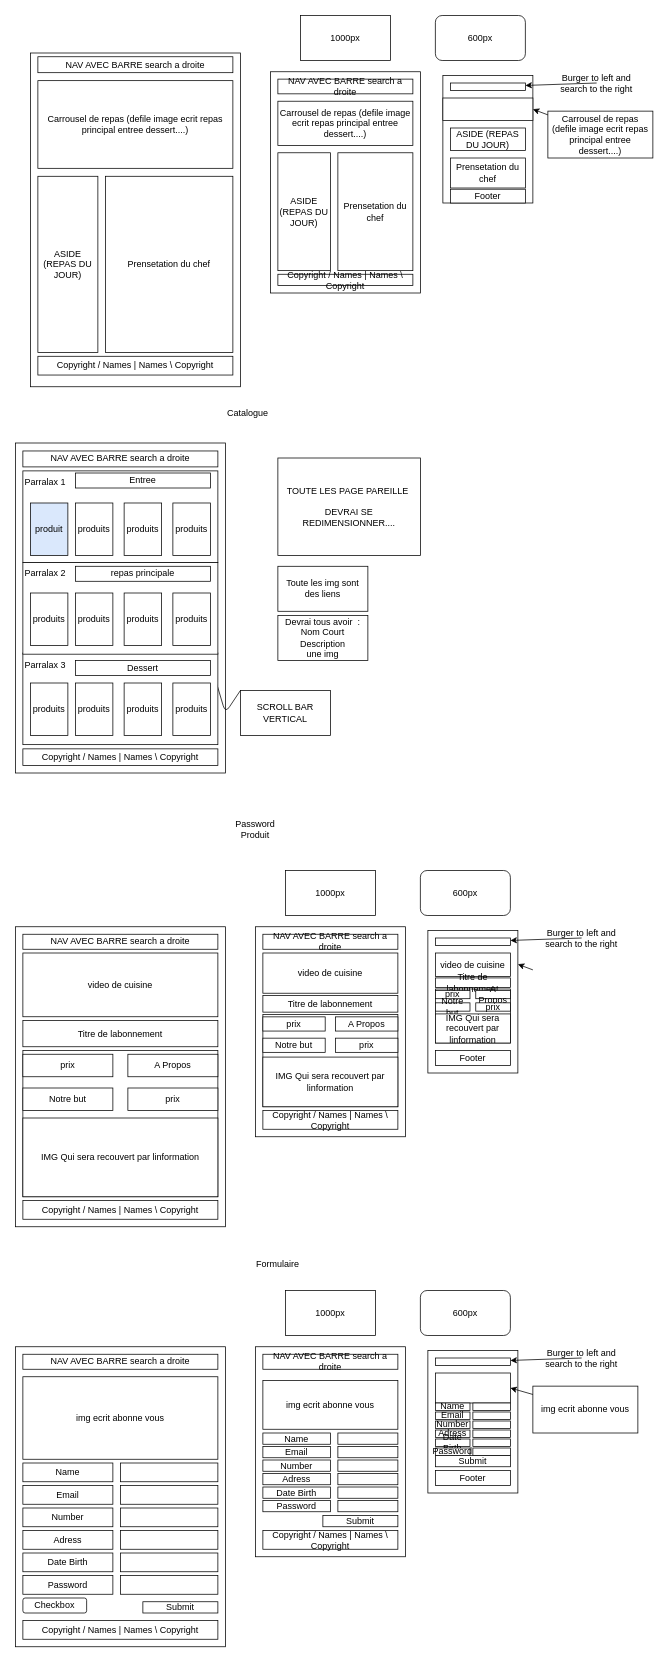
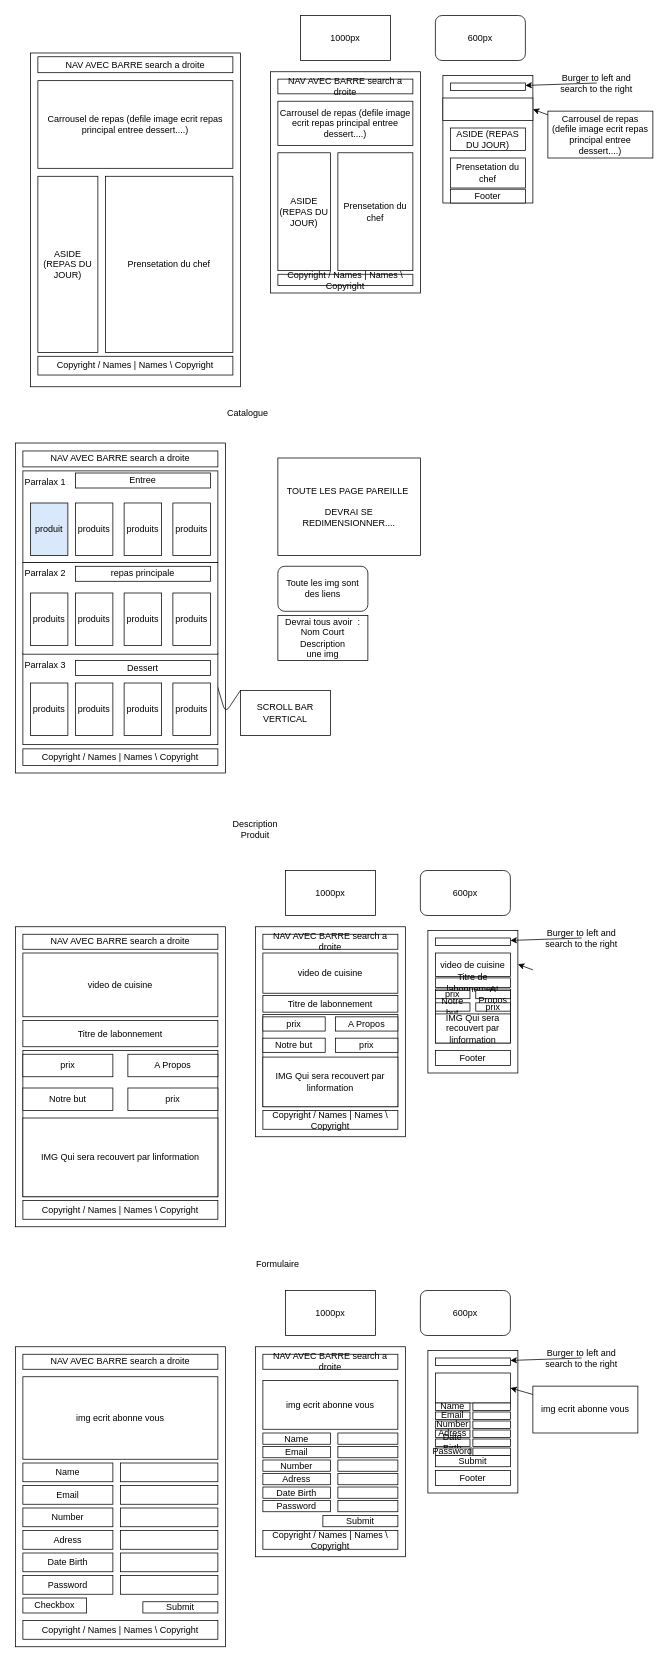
node "Toute les img sont des liens": shape rectangle -> rounded rectangle
node "Password Produit": label "Password Produit" -> "Description Produit"
node "Checkbox": shape rounded rectangle -> rectangle
